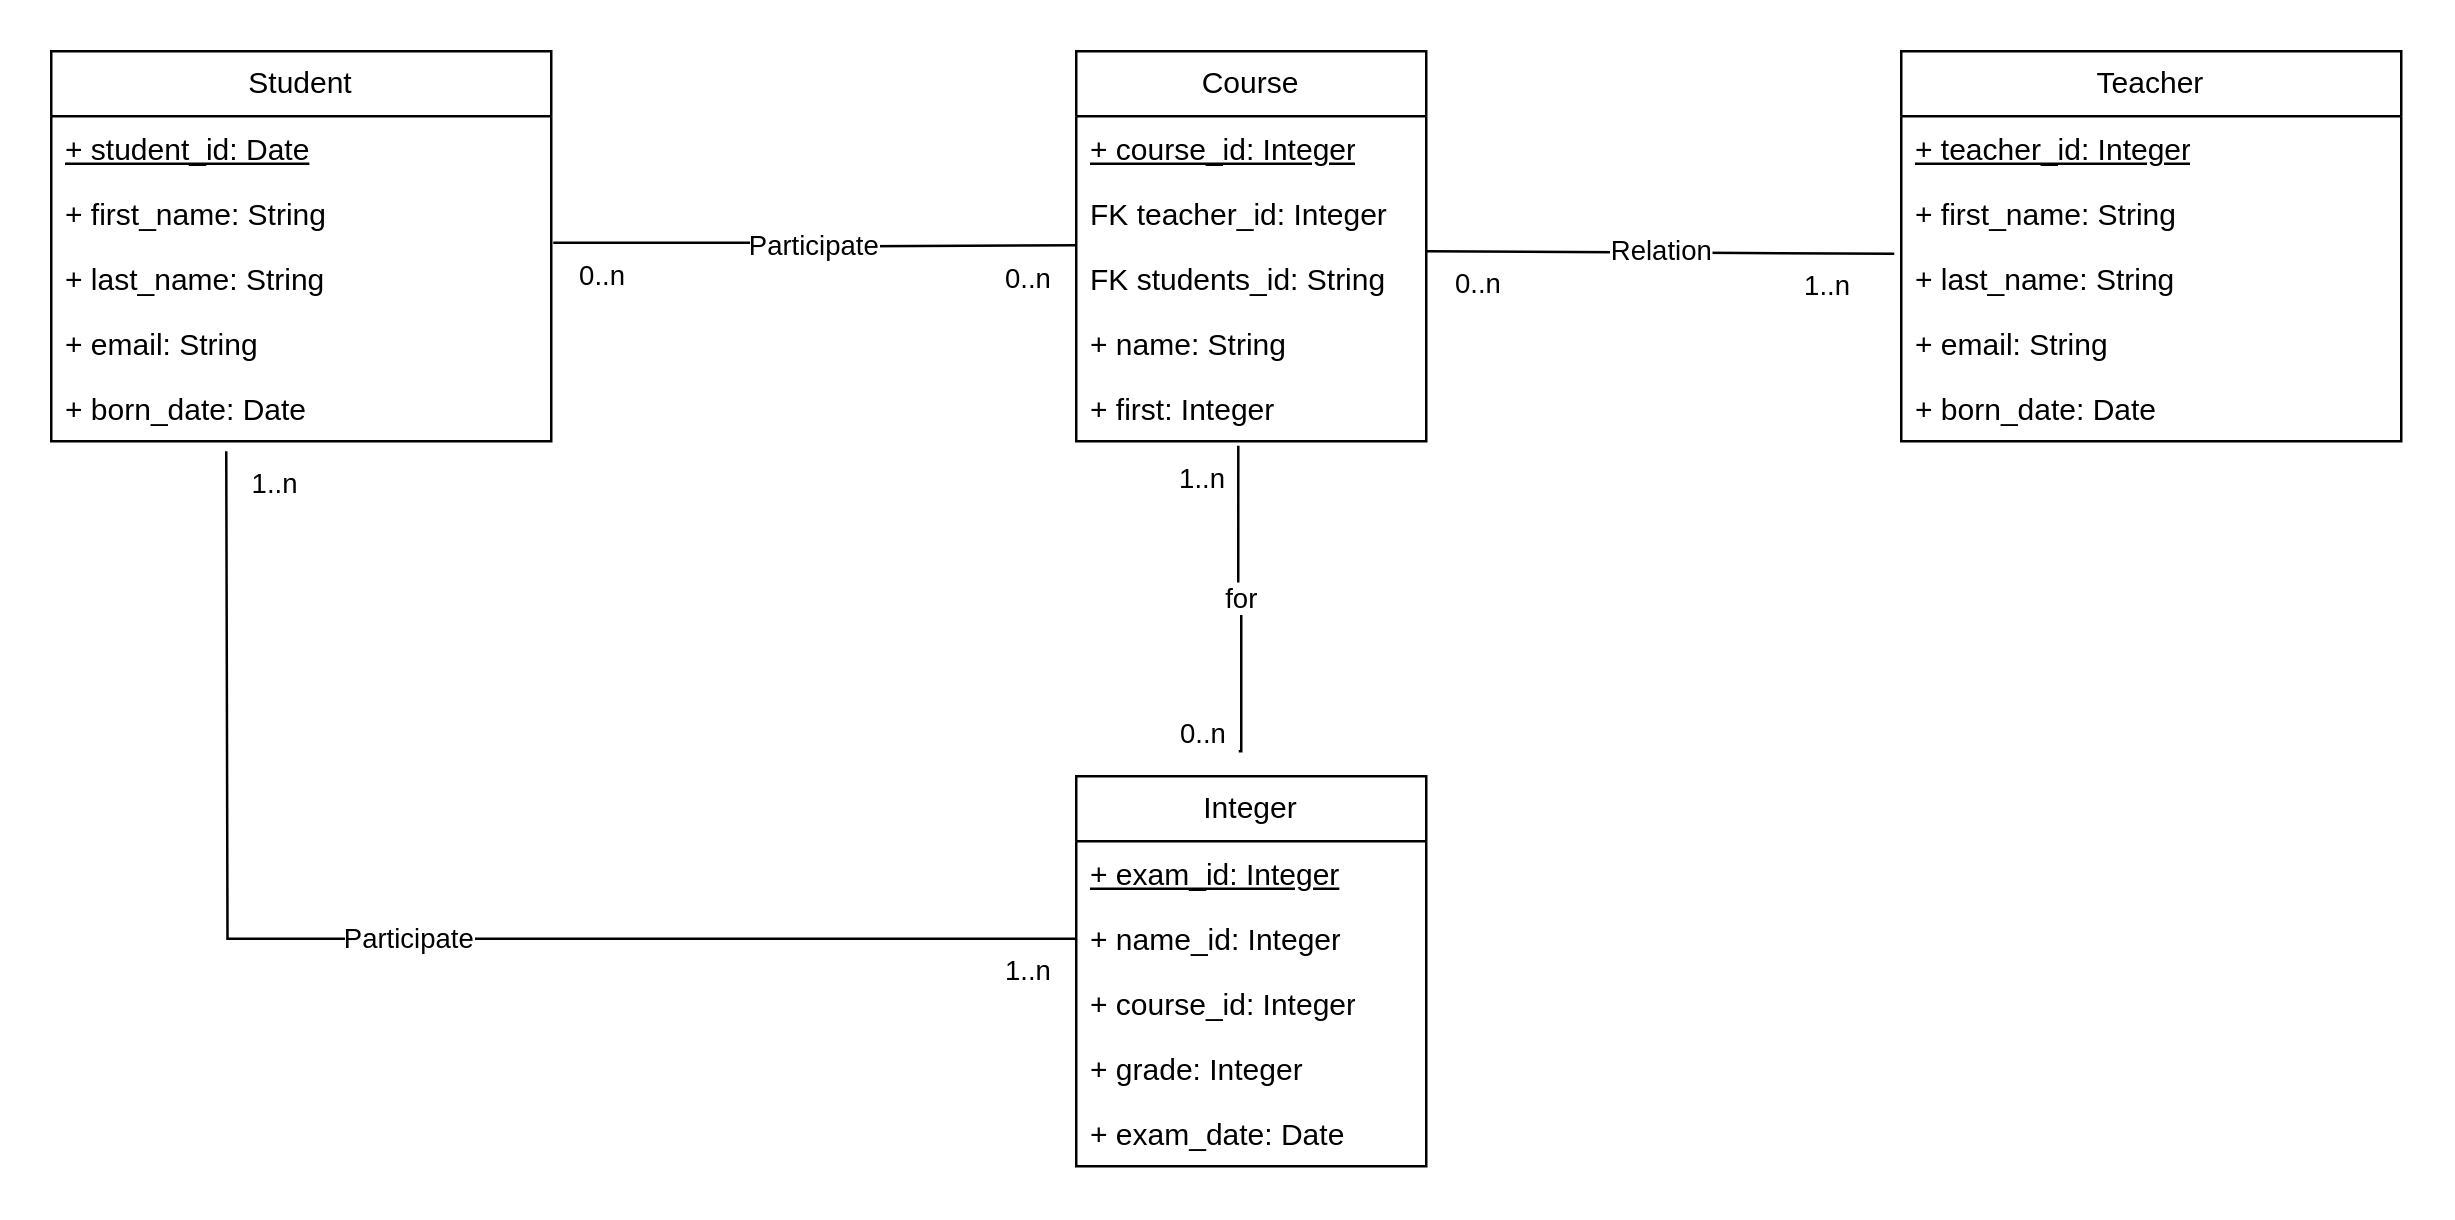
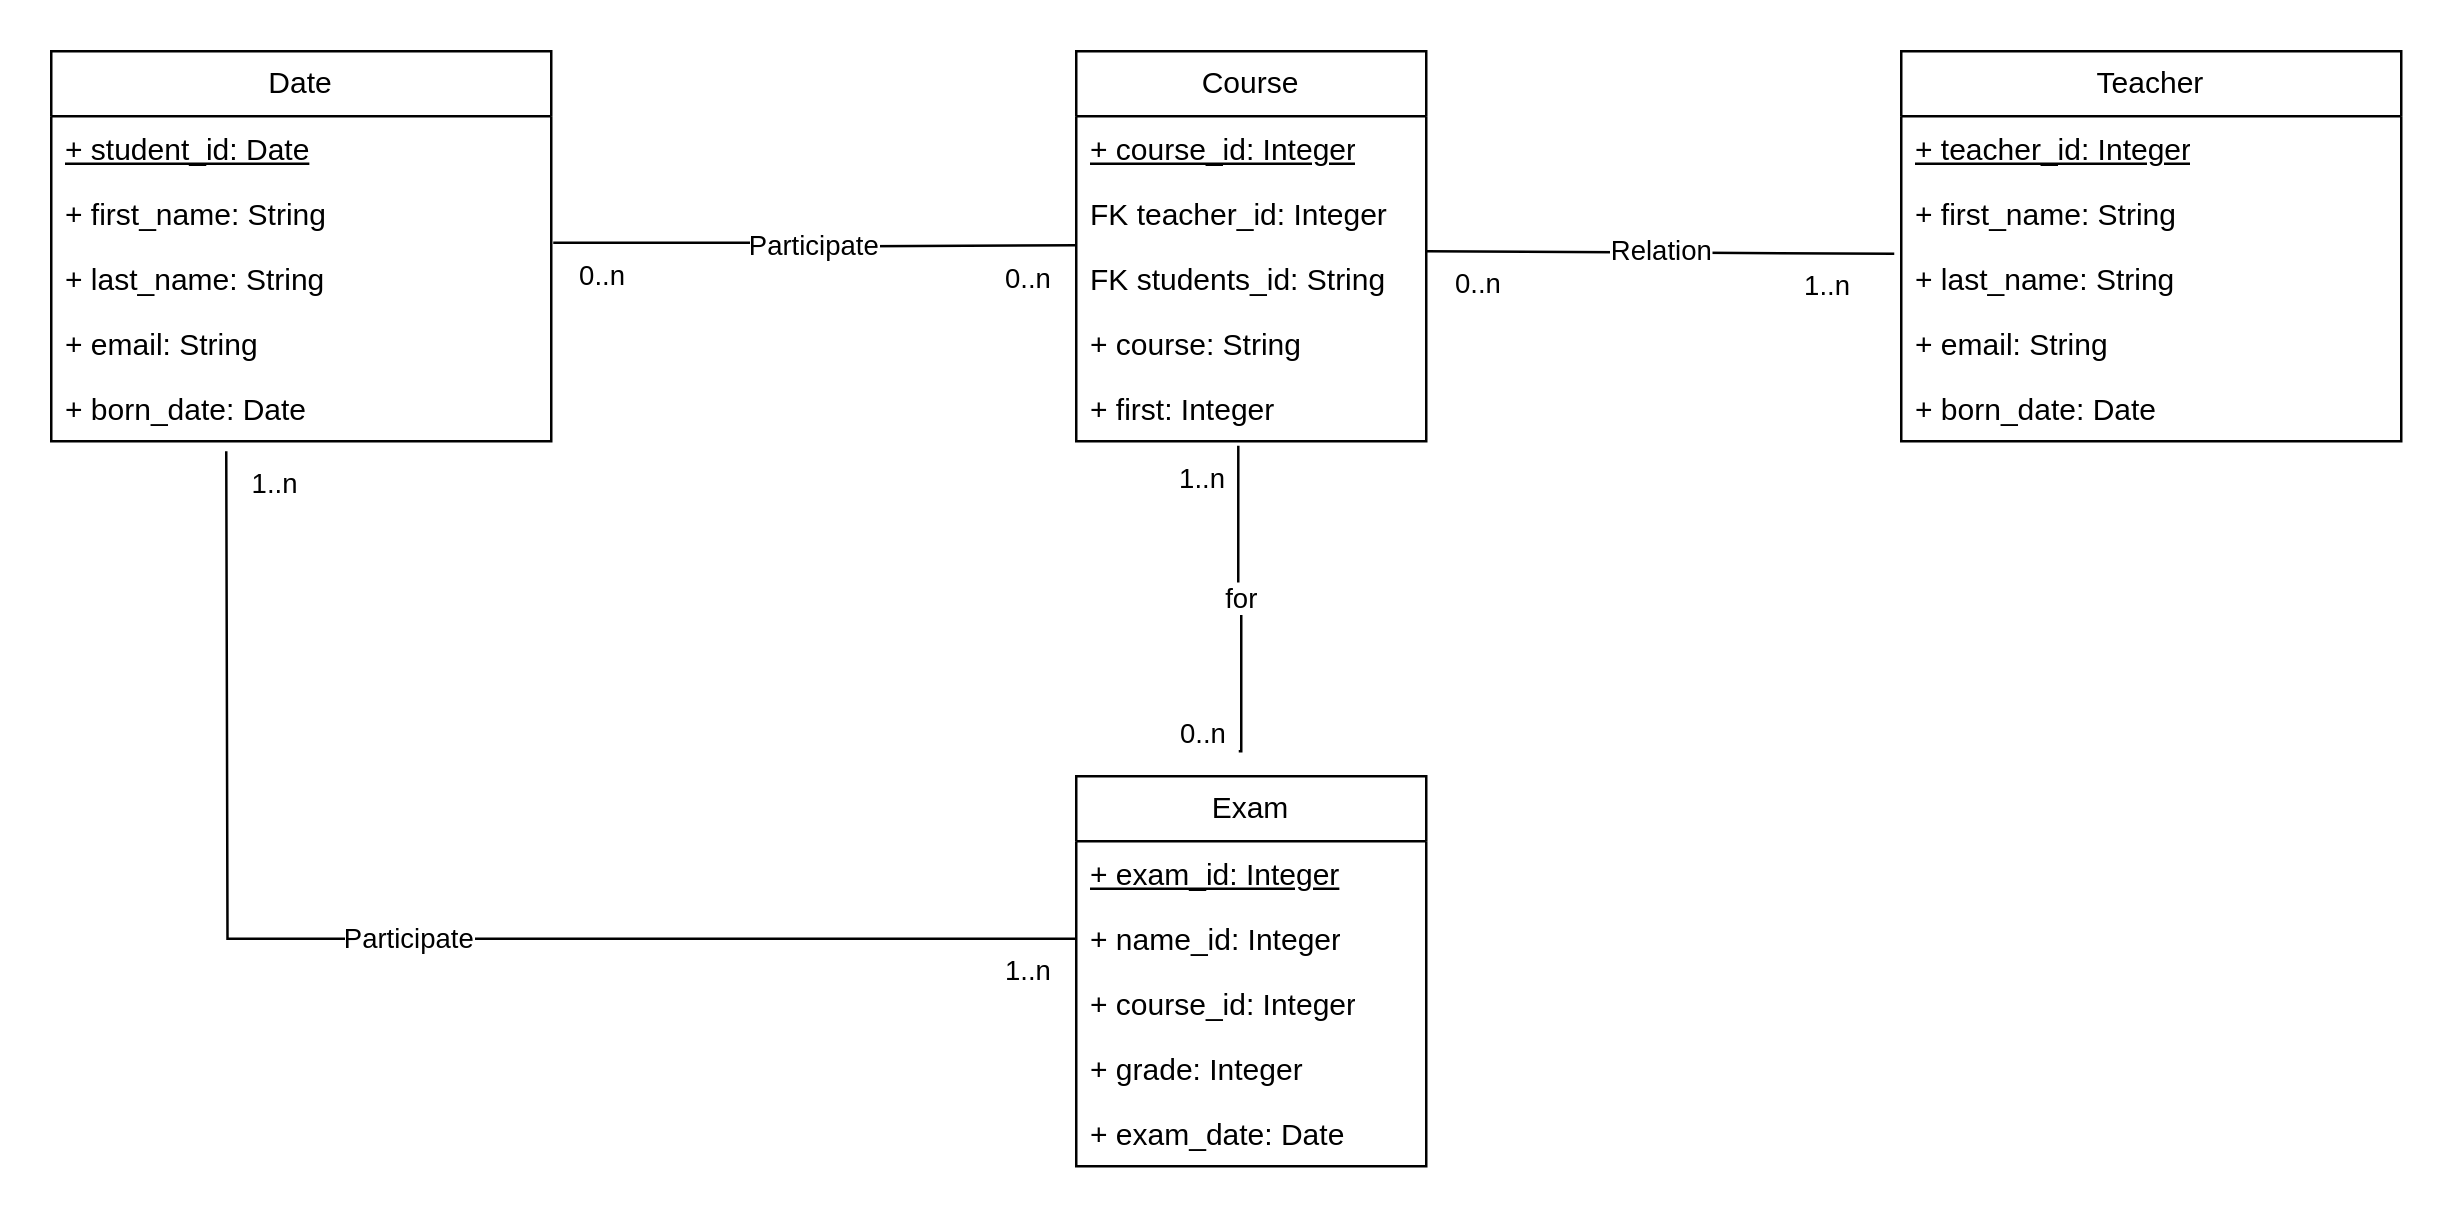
node "Student": label "Student" -> "Date"
node "+ name: String": label "+ name: String" -> "+ course: String"
node "Integer": label "Integer" -> "Exam"
